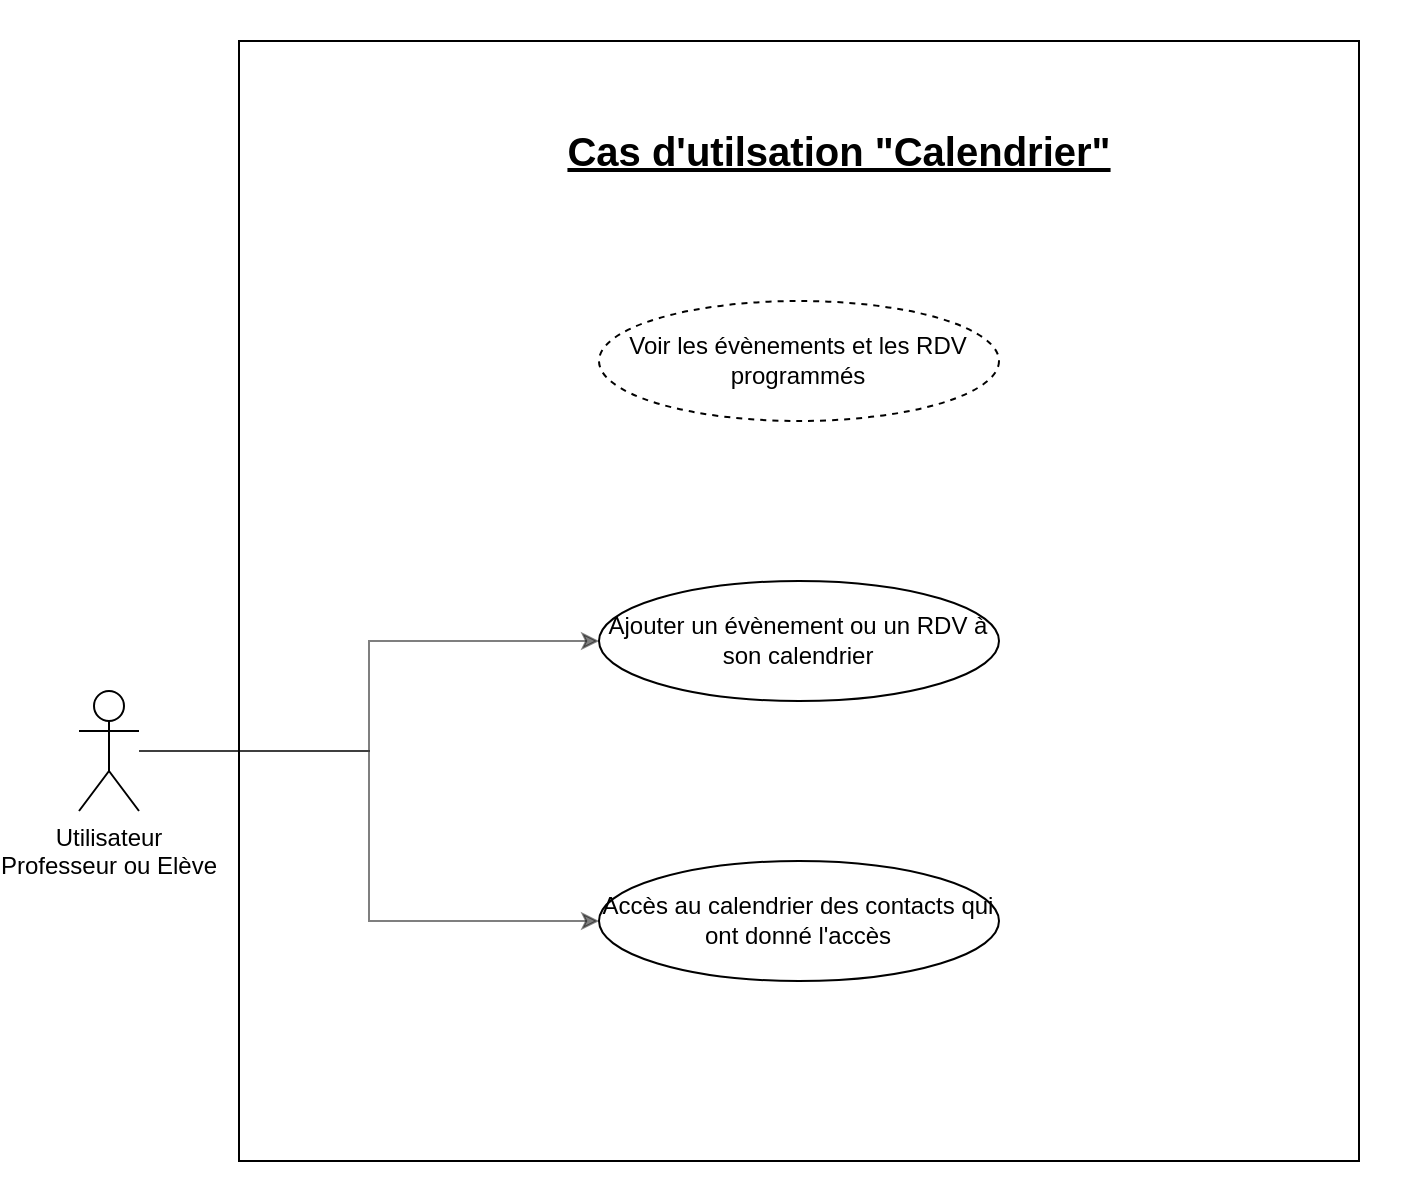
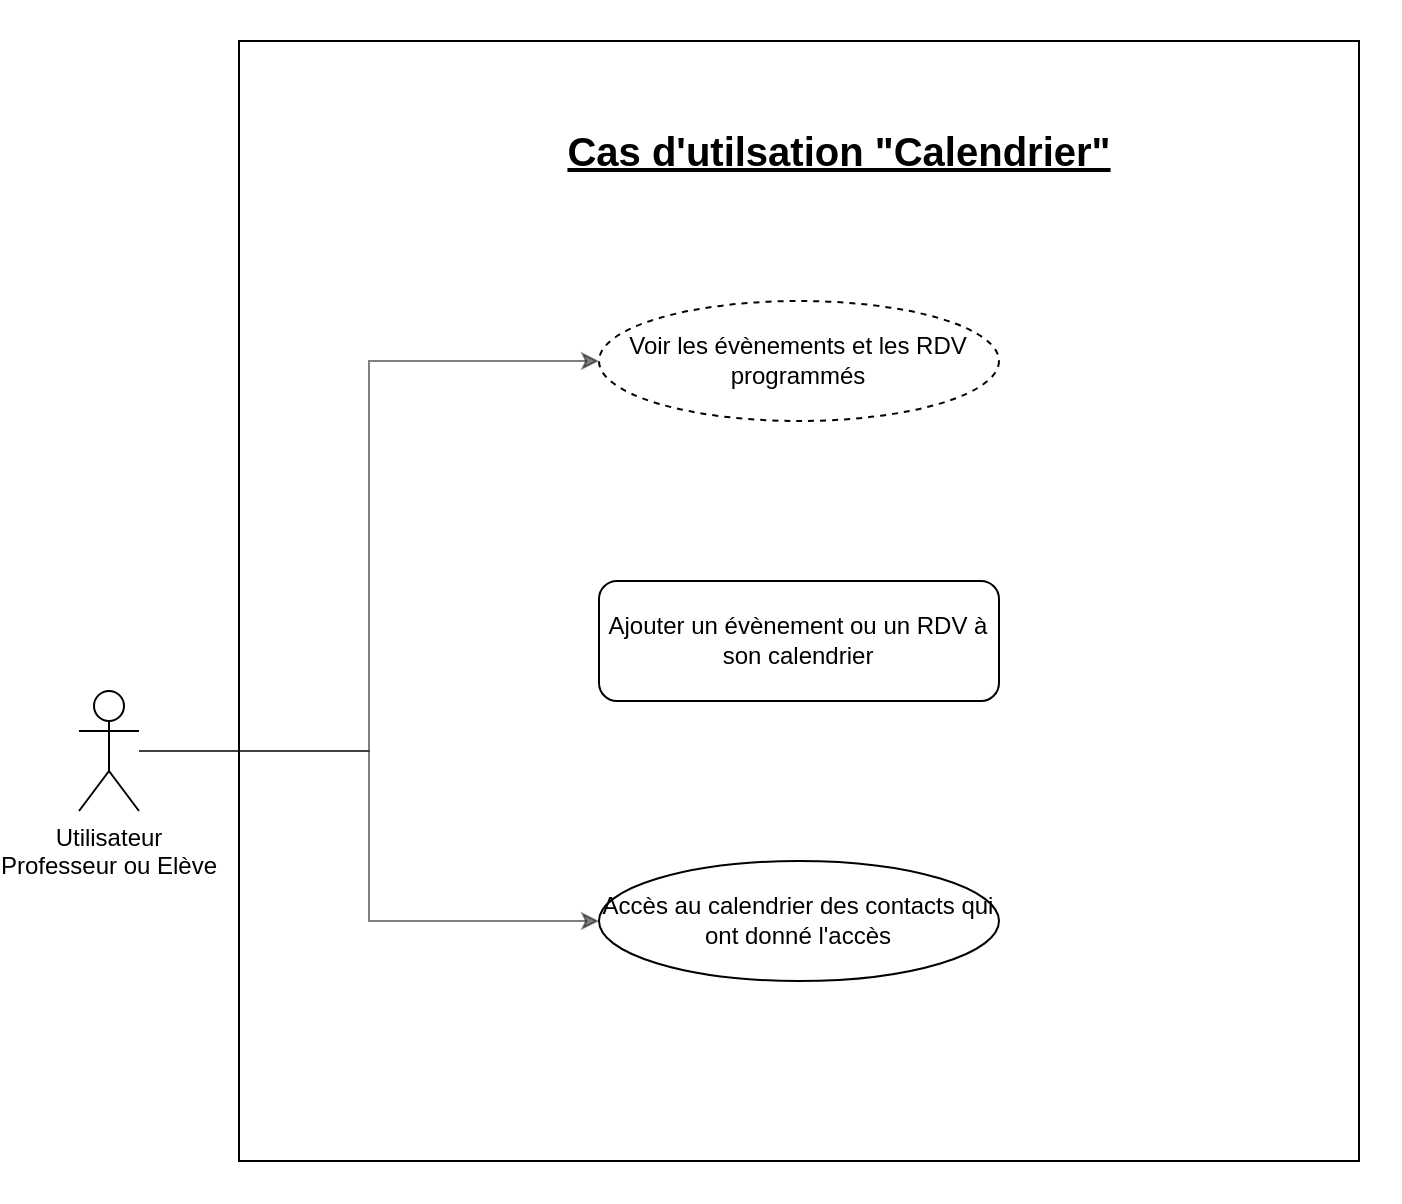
edge "Utilisateur Professeur ou Elève" -> "Voir les évènements et les RDV programmés": added
edge "Utilisateur Professeur ou Elève" -> "Ajouter un évènement ou un RDV à son calendrier": removed
node "Ajouter un évènement ou un RDV à son calendrier": shape ellipse -> rounded rectangle
